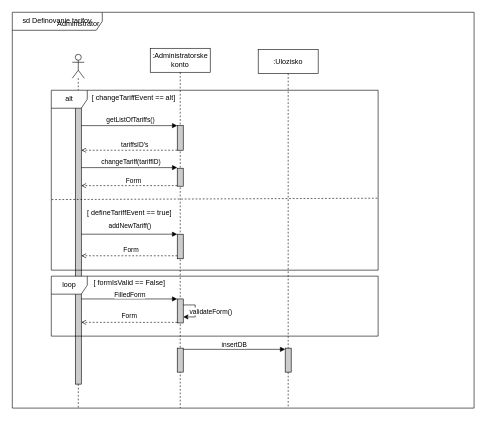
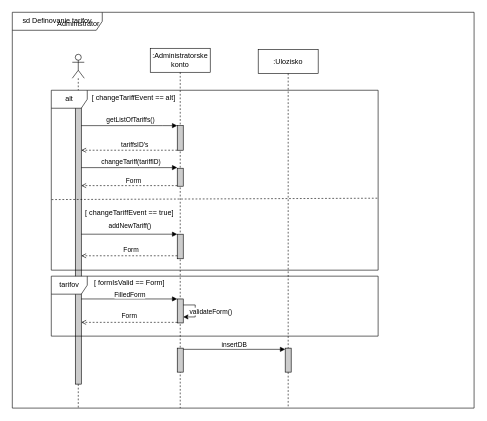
node "[ defineTariffEvent == true]": label "[ defineTariffEvent == true]" -> "[ changeTariffEvent == true]"
node "[ formIsValid == False]": label "[ formIsValid == False]" -> "[ formIsValid == Form]"
node "loop": label "loop" -> "tarifov"
